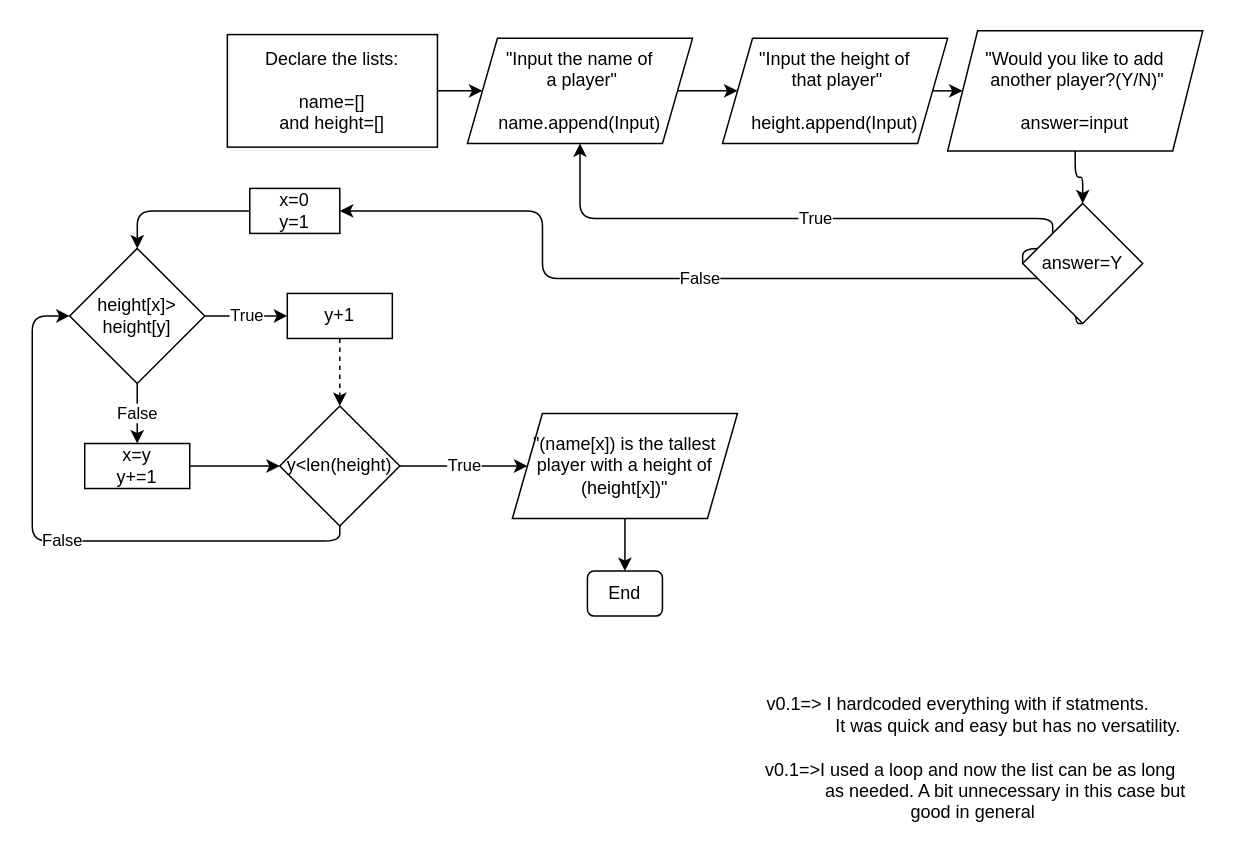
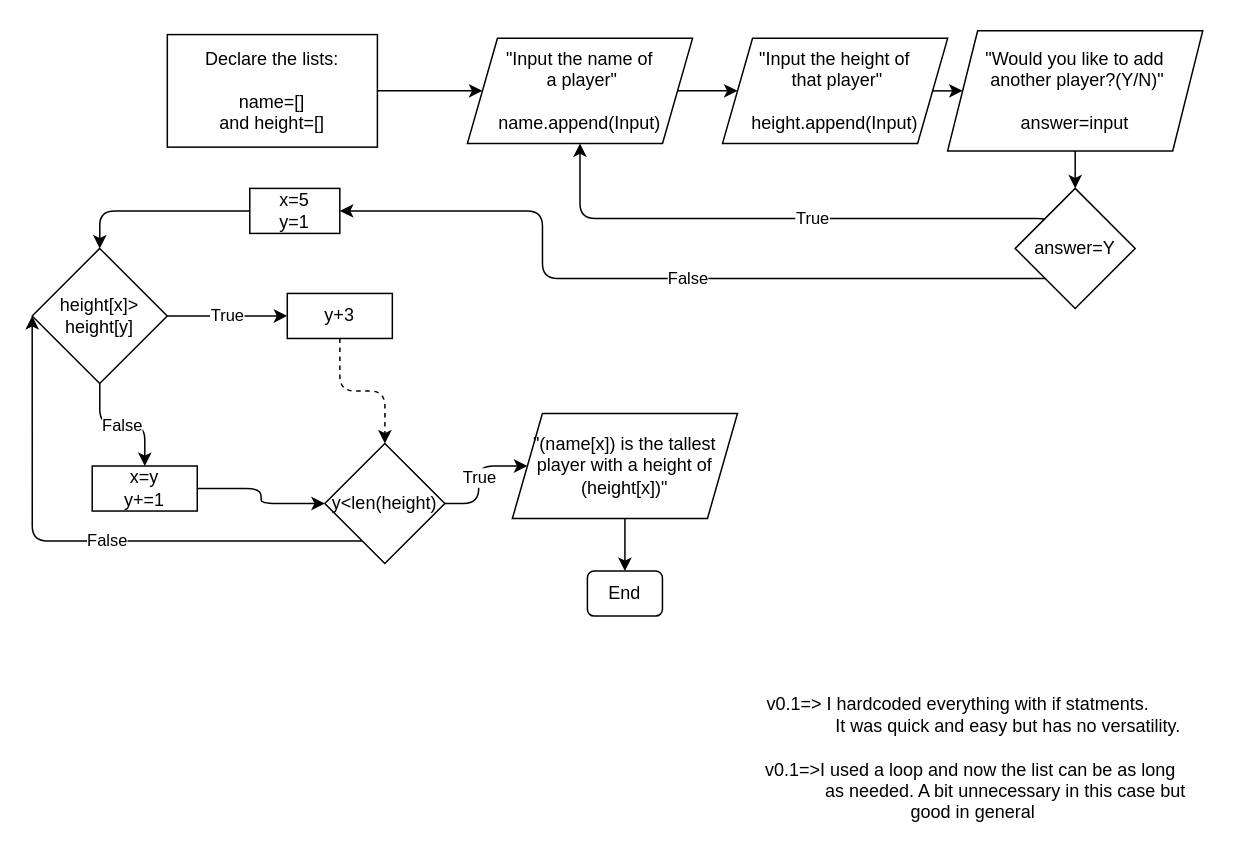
node "Declare the lists: name=[] and height=[]": moved (332, 91) -> (272, 91)
node "x=0 y=1": label "x=0 y=1" -> "x=5 y=1"
node "answer=Y": moved (1082, 263) -> (1075, 248)
node "height[x]> height[y]": moved (137, 316) -> (100, 316)
node "y+1": label "y+1" -> "y+3"
node "x=y y+=1": moved (137, 466) -> (145, 488)
node "y<len(height)": moved (340, 466) -> (385, 503)
